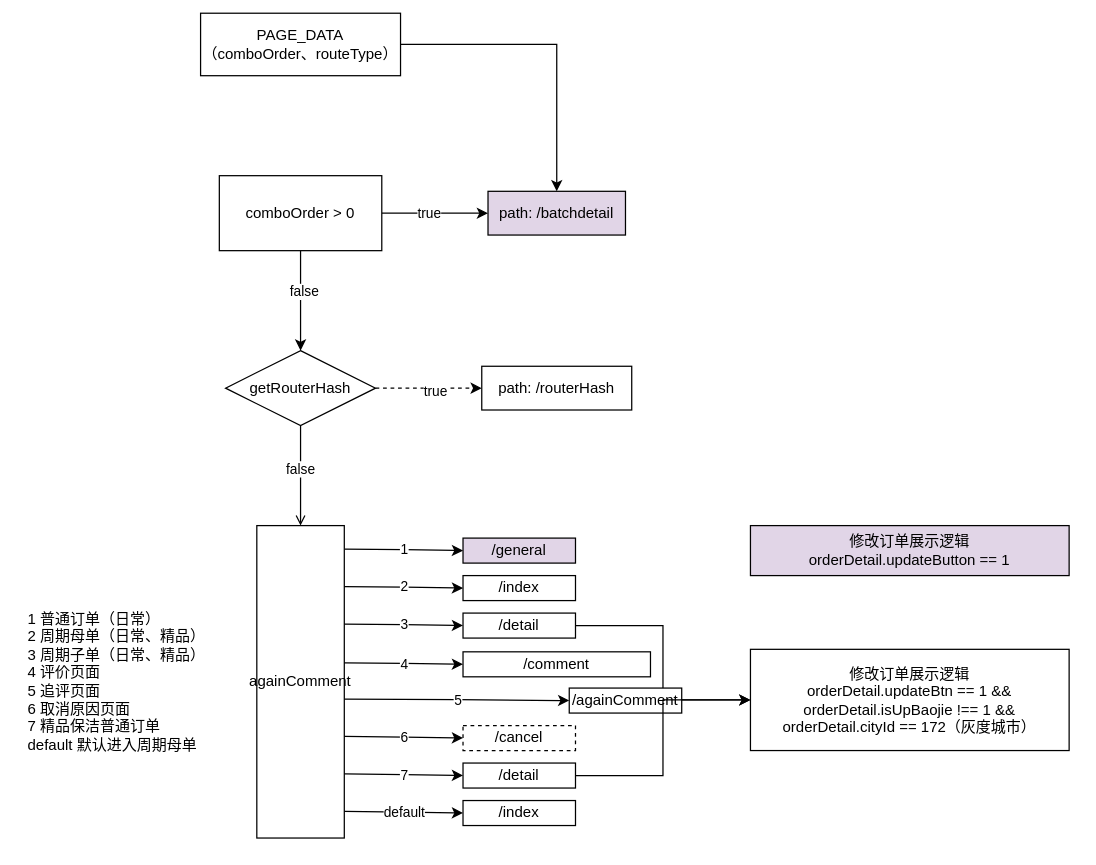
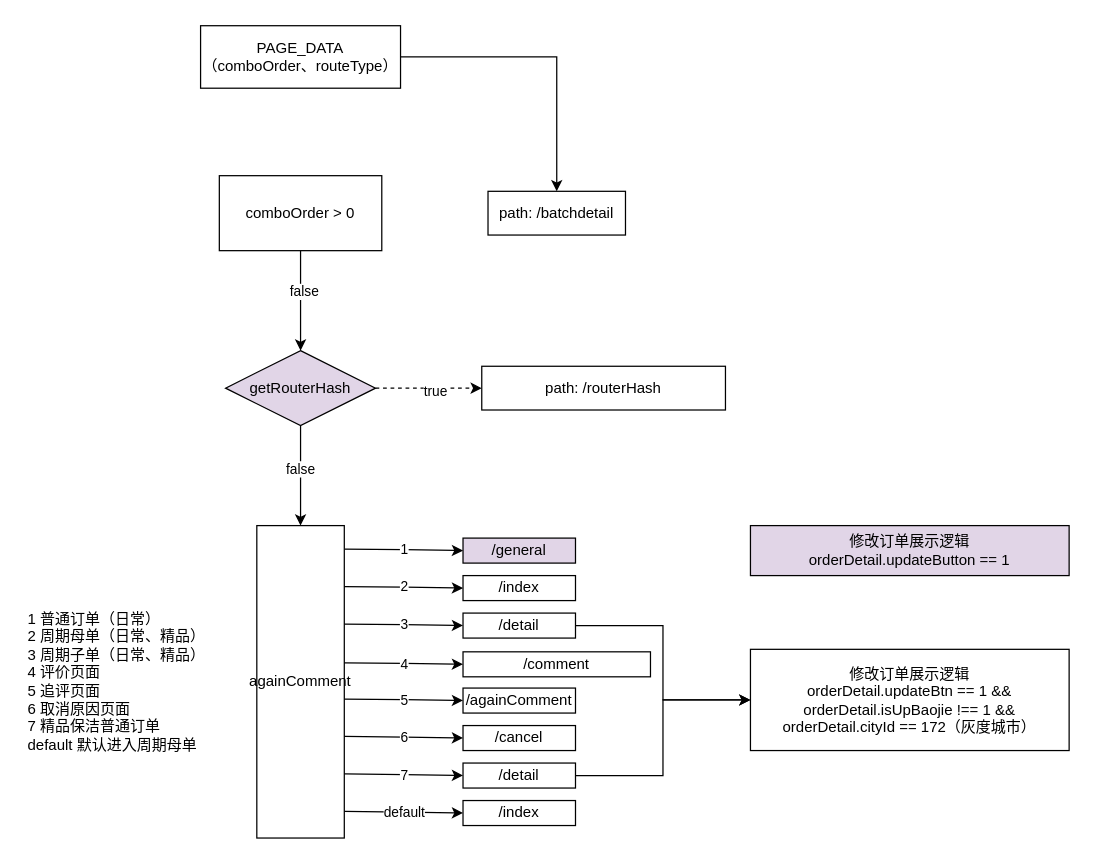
node "PAGE_DATA （comboOrder、routeType）": moved (301, 44) -> (301, 57)
edge "comboOrder > 0" -> "path: /batchdetail": removed, label "true"
node "path: /batchdetail": fillcolor #e1d5e7 -> #ffffff
node "getRouterHash": fillcolor #ffffff -> #e1d5e7
node "path: /routerHash": size 150x44 -> 244x44
edge "getRouterHash" -> "againComment": arrowhead open -> classic
node "/againComment": moved (626, 701) -> (519, 701)
node "/cancel": style dashed -> solid
